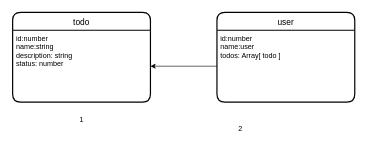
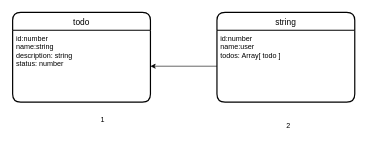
node "user": label "user" -> "string"
node "1": moved (81, 120) -> (102, 120)
node "2": moved (240, 129) -> (288, 126)
